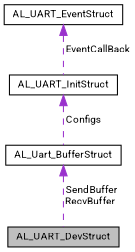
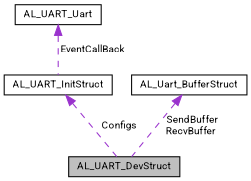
node "AL_UART_EventStruct": label "AL_UART_EventStruct" -> "AL_UART_Uart"
edge "AL_Uart_BufferStruct" -> "AL_UART_InitStruct": now "AL_UART_DevStruct" -> "AL_UART_InitStruct"
